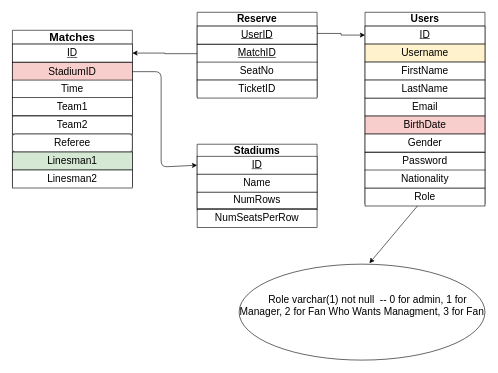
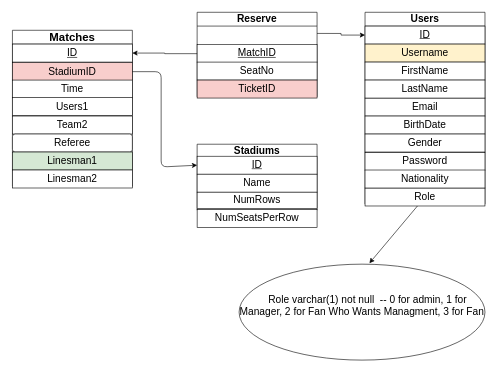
node "UserID": removed
node "TicketID": fillcolor #ffffff -> #f8cecc
node "Team1": label "Team1" -> "Users1"
node "BirthDate": fillcolor #f8cecc -> #ffffff
